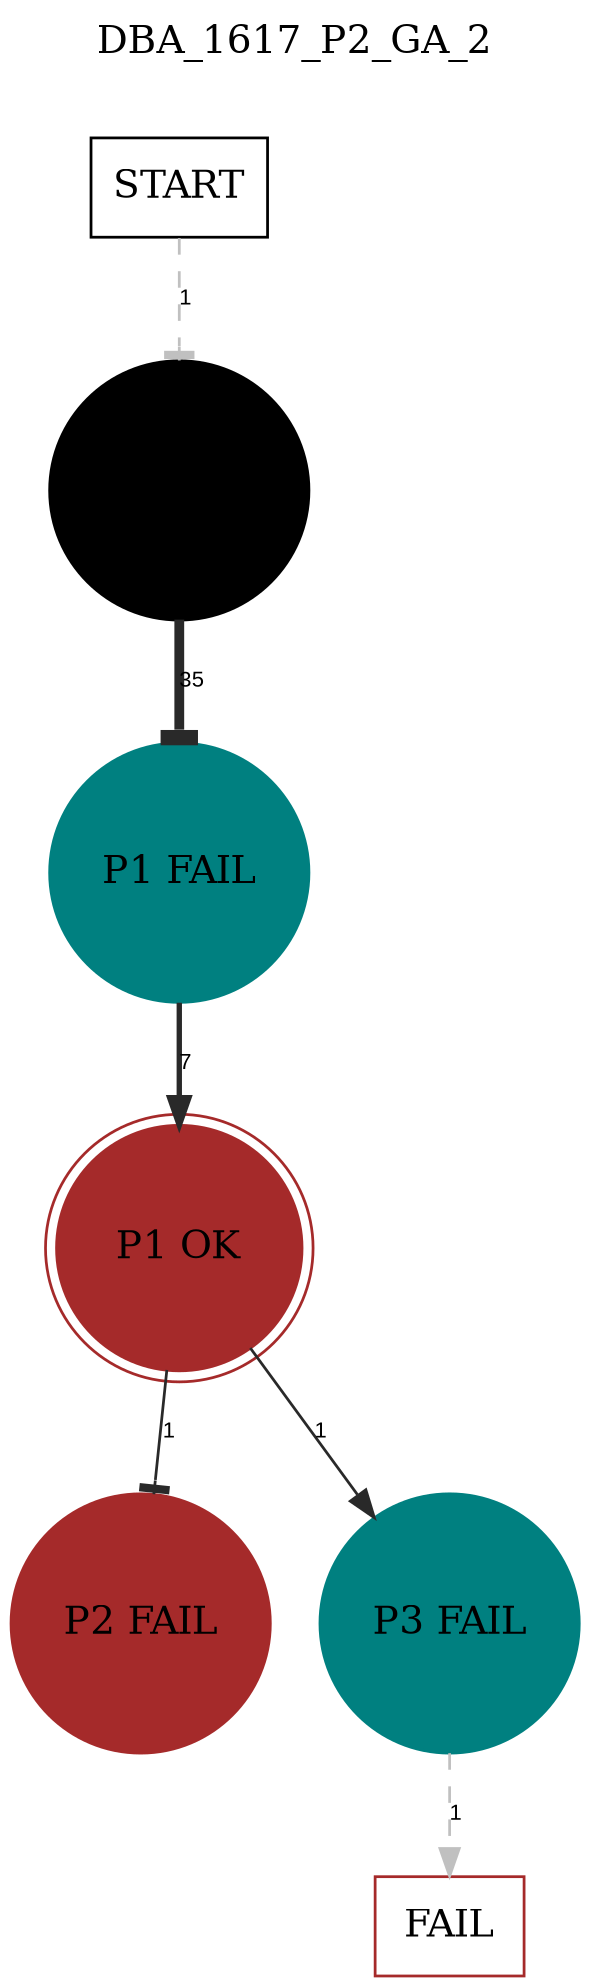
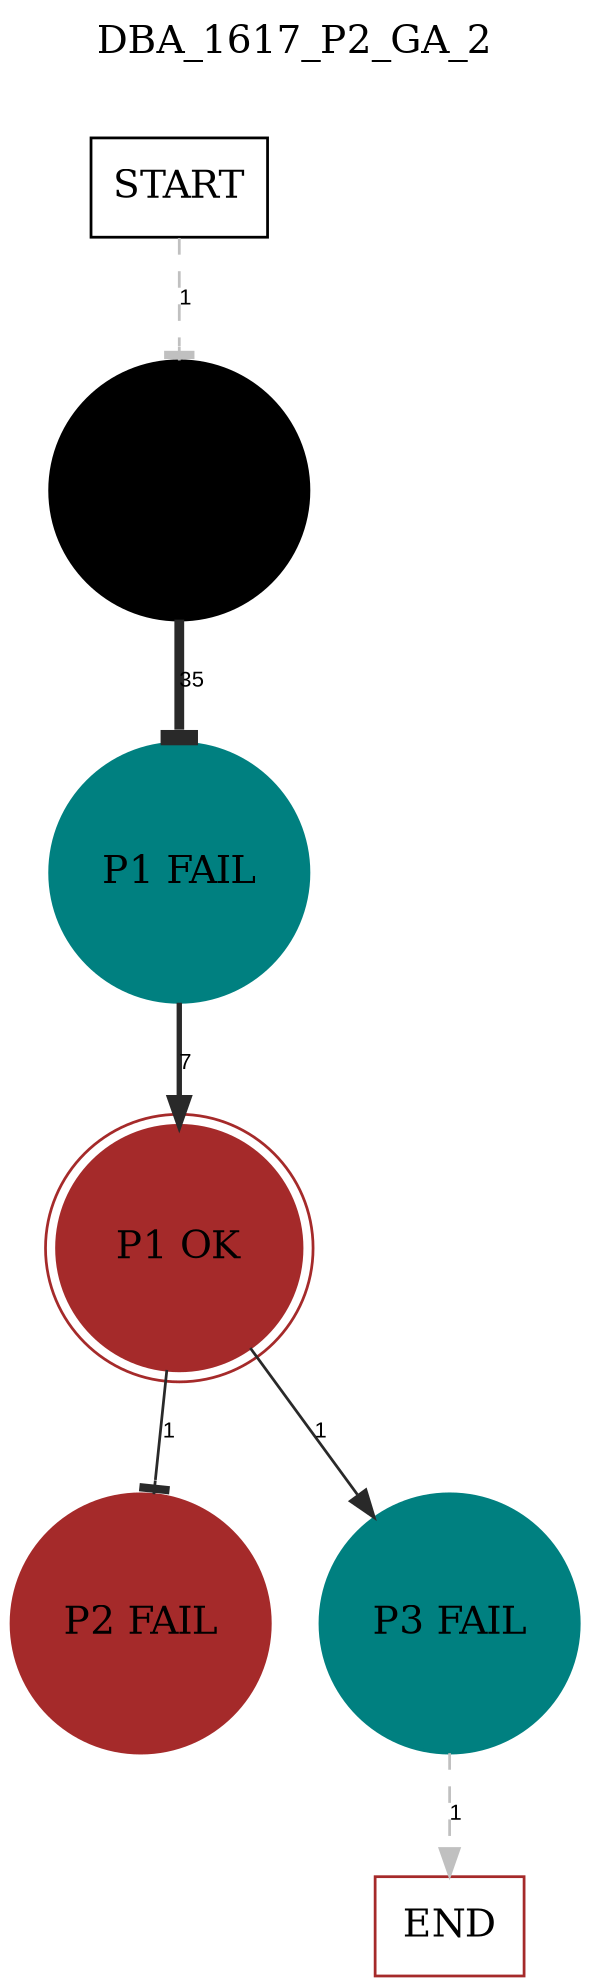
node "FAIL": label "FAIL" -> "END"
